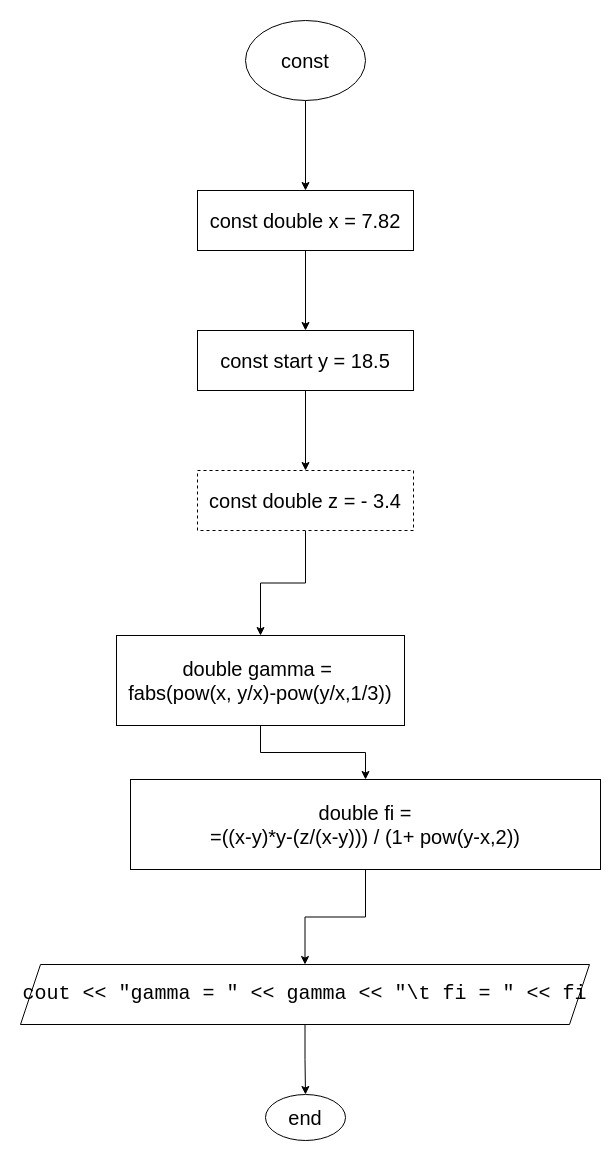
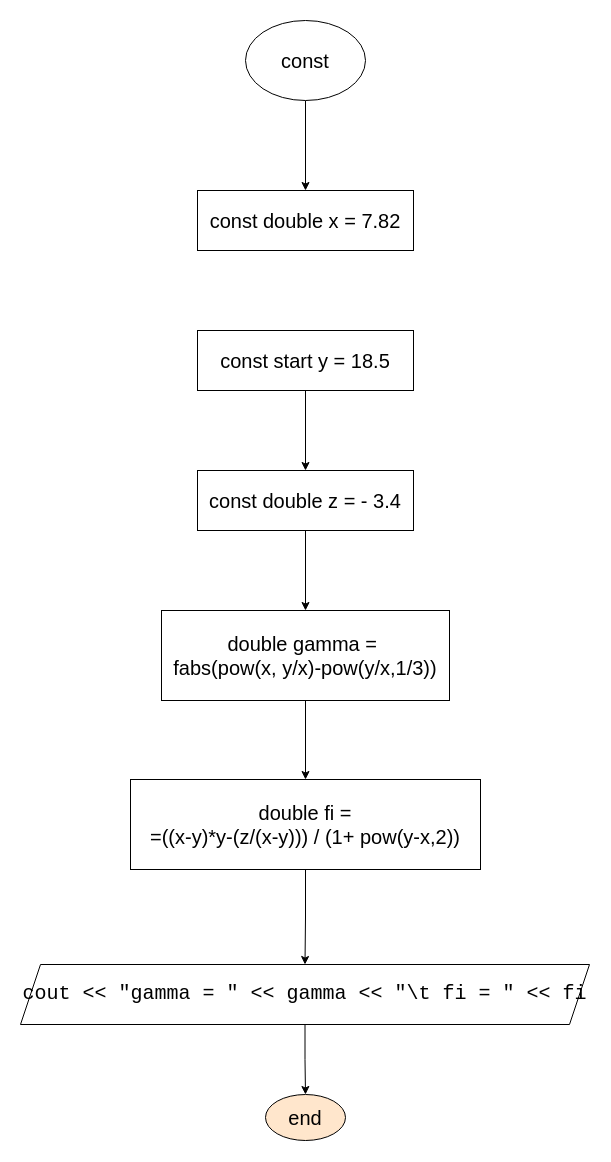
edge "const double x = 7.82" -> "const start y = 18.5": removed
node "const double z = - 3.4": style dashed -> solid
node "double gamma = fabs(pow(x, y/x)-pow(y/x,1/3))": moved (261, 681) -> (306, 656)
node "double fi = =((x-y)*y-(z/(x-y))) / (1+ pow(y-x,2))": size 470x90 -> 350x90
node "end": fillcolor #ffffff -> #ffe6cc
